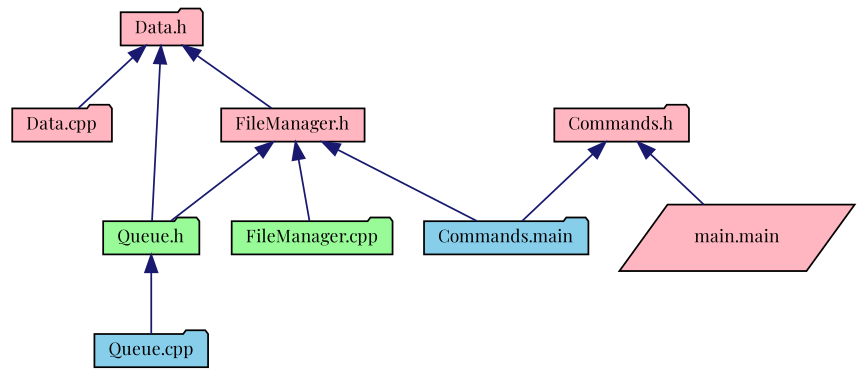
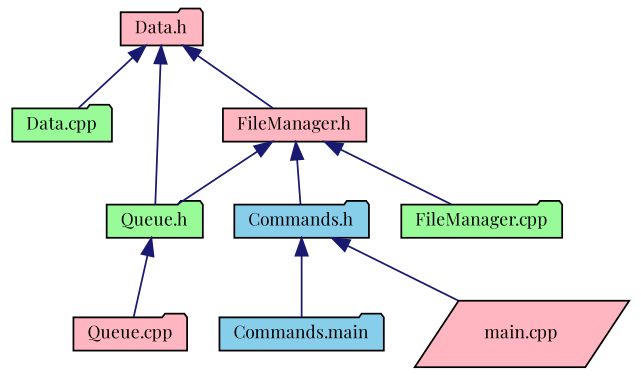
node "Data.cpp": fillcolor lightpink -> palegreen
node "Commands.h": fillcolor lightpink -> skyblue
edge "Commands.main" -> "FileManager.h": now "Commands.h" -> "FileManager.h"
node "main.main": label "main.main" -> "main.cpp"
node "Queue.cpp": fillcolor skyblue -> lightpink
